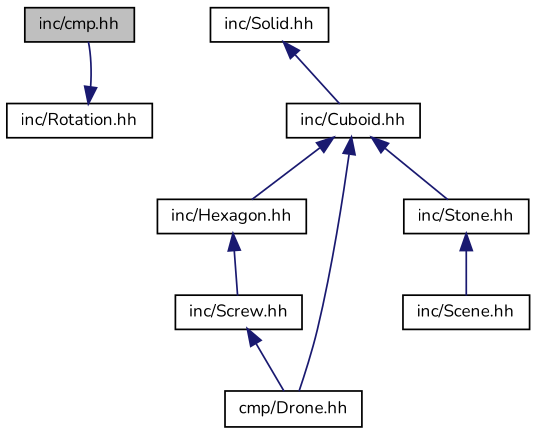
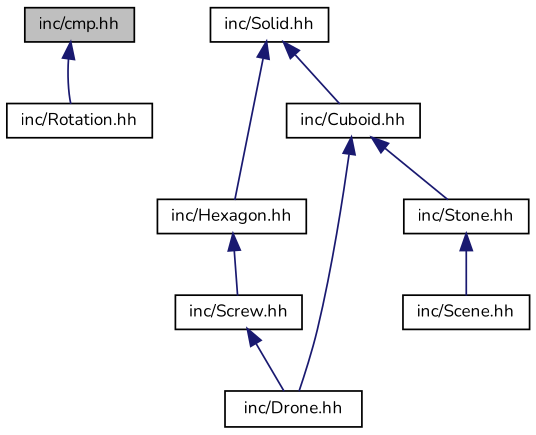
edge "inc/cmp.hh" -> "inc/Rotation.hh": reversed
edge "inc/Hexagon.hh" -> "inc/Cuboid.hh": now "inc/Hexagon.hh" -> "inc/Solid.hh"
node "cmp/Drone.hh": label "cmp/Drone.hh" -> "inc/Drone.hh"
